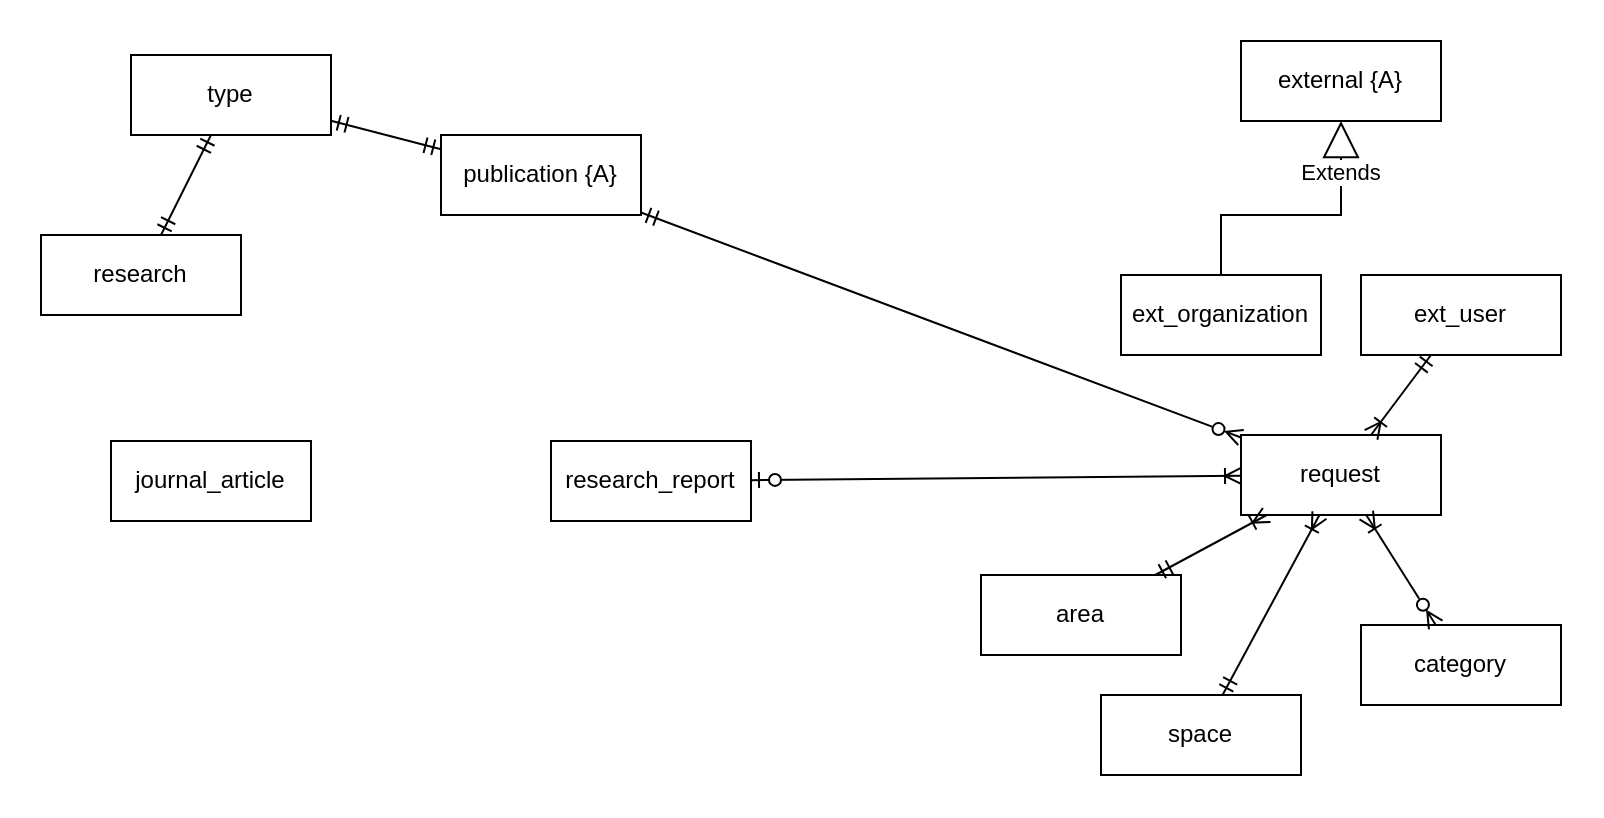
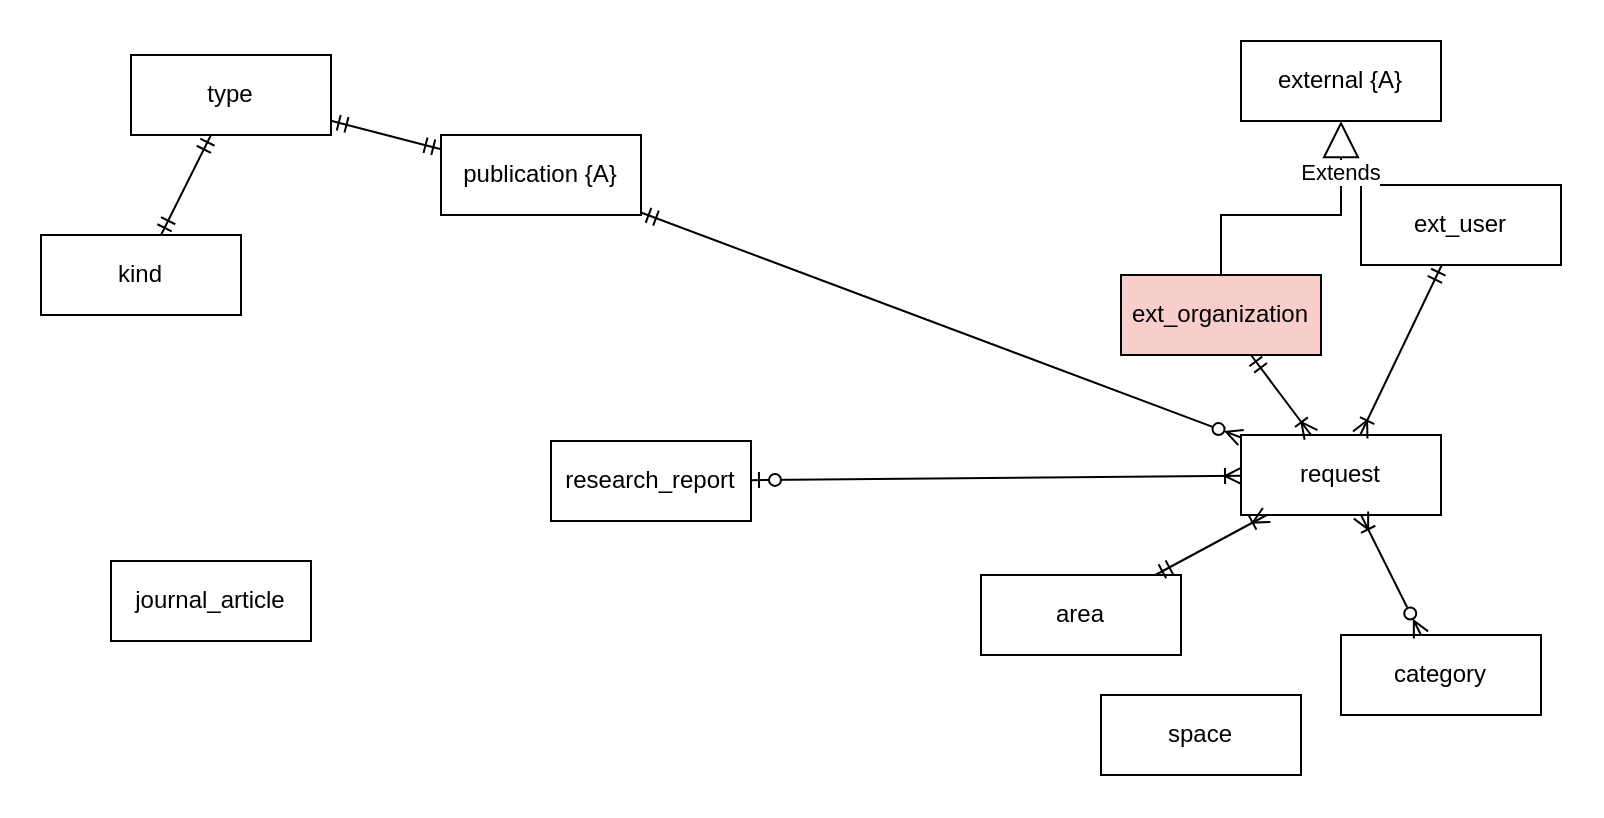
node "research": label "research" -> "kind"
node "ext_organization": fillcolor #ffffff -> #f8cecc
node "ext_user": moved (1461, 315) -> (1461, 225)
node "journal_article": moved (211, 481) -> (211, 601)
edge "request" -- "space": now "request" -- "ext_organization"
node "category": moved (1461, 665) -> (1441, 675)
